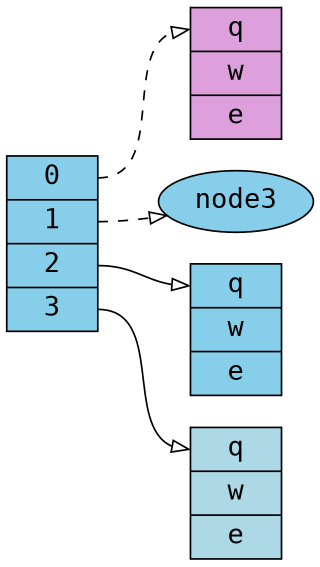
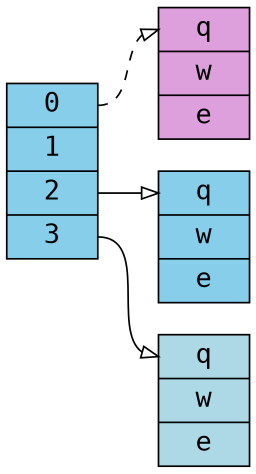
node "node3": removed
